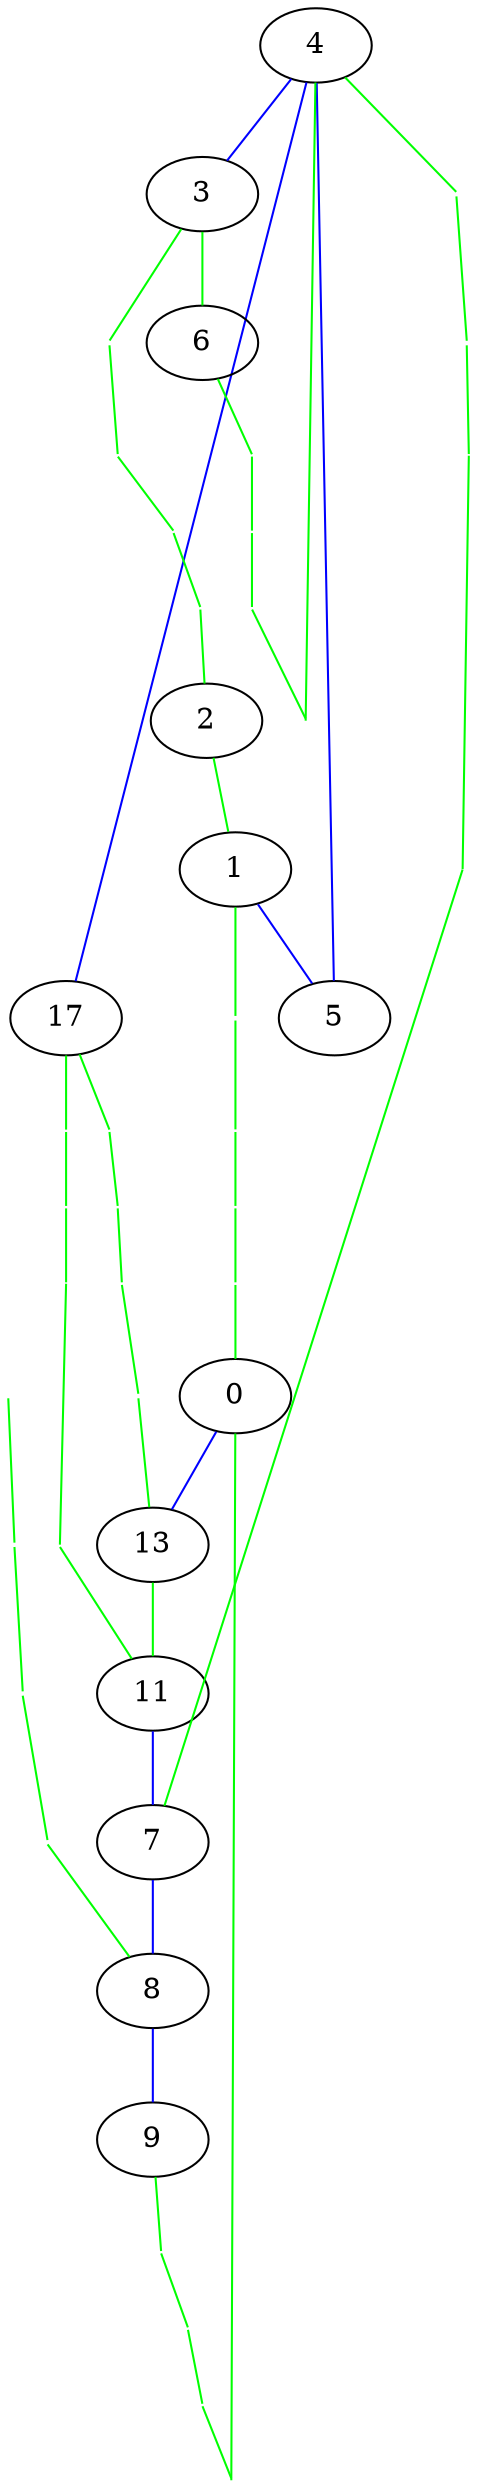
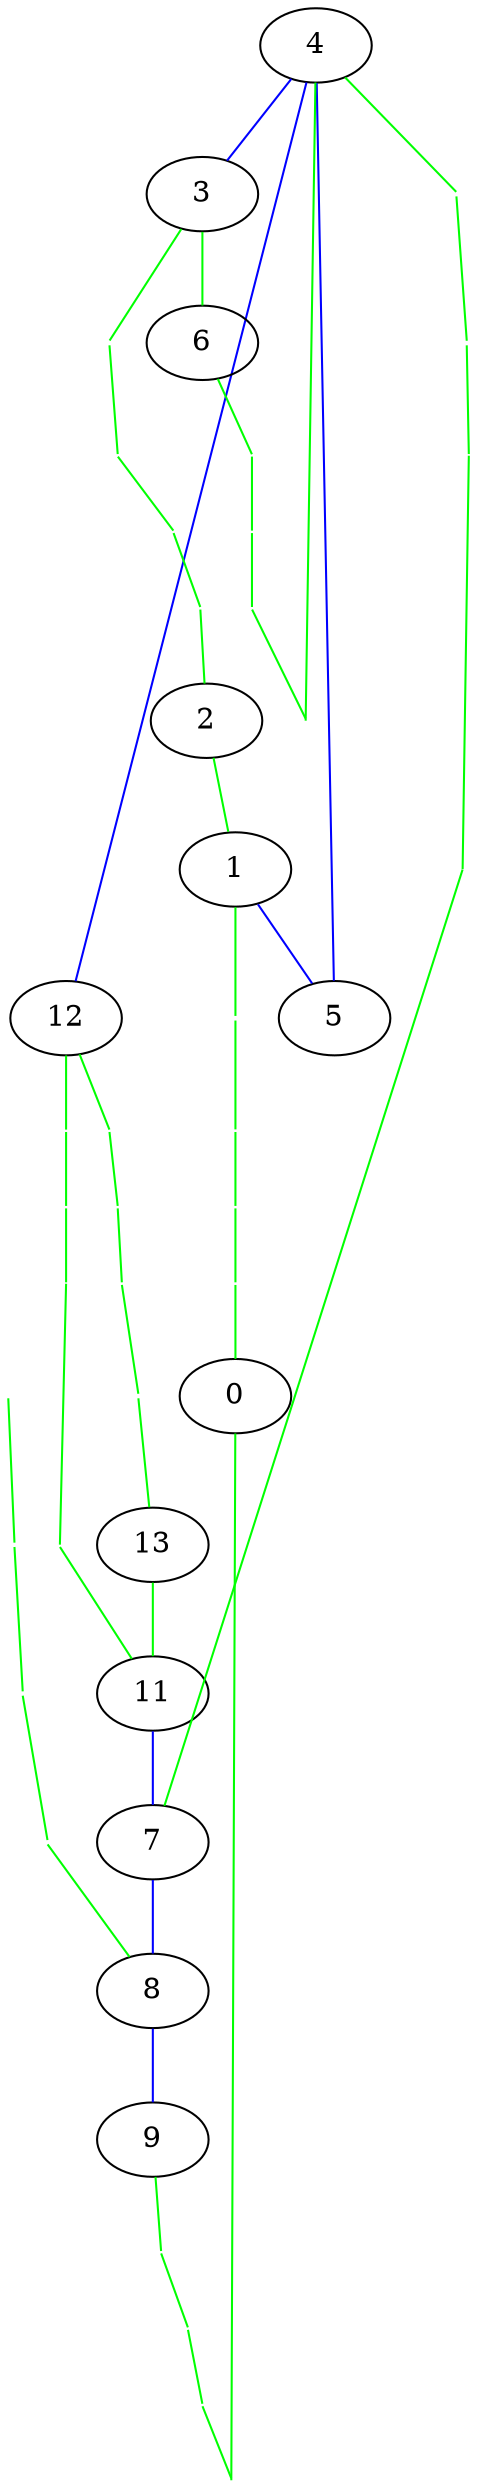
node "17": label "17" -> "12"
edge "0" -- "13": removed
